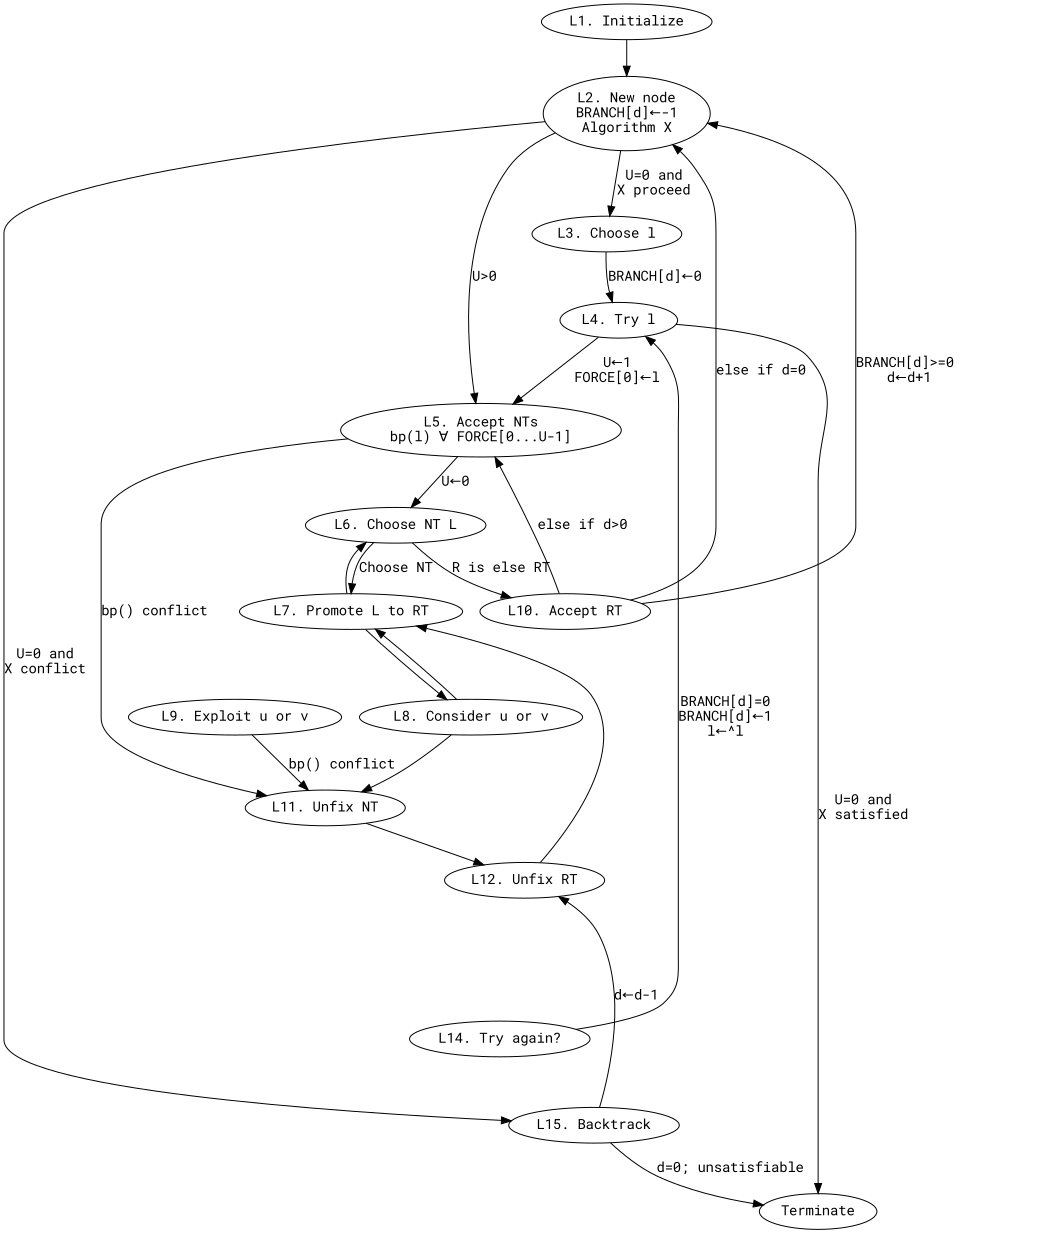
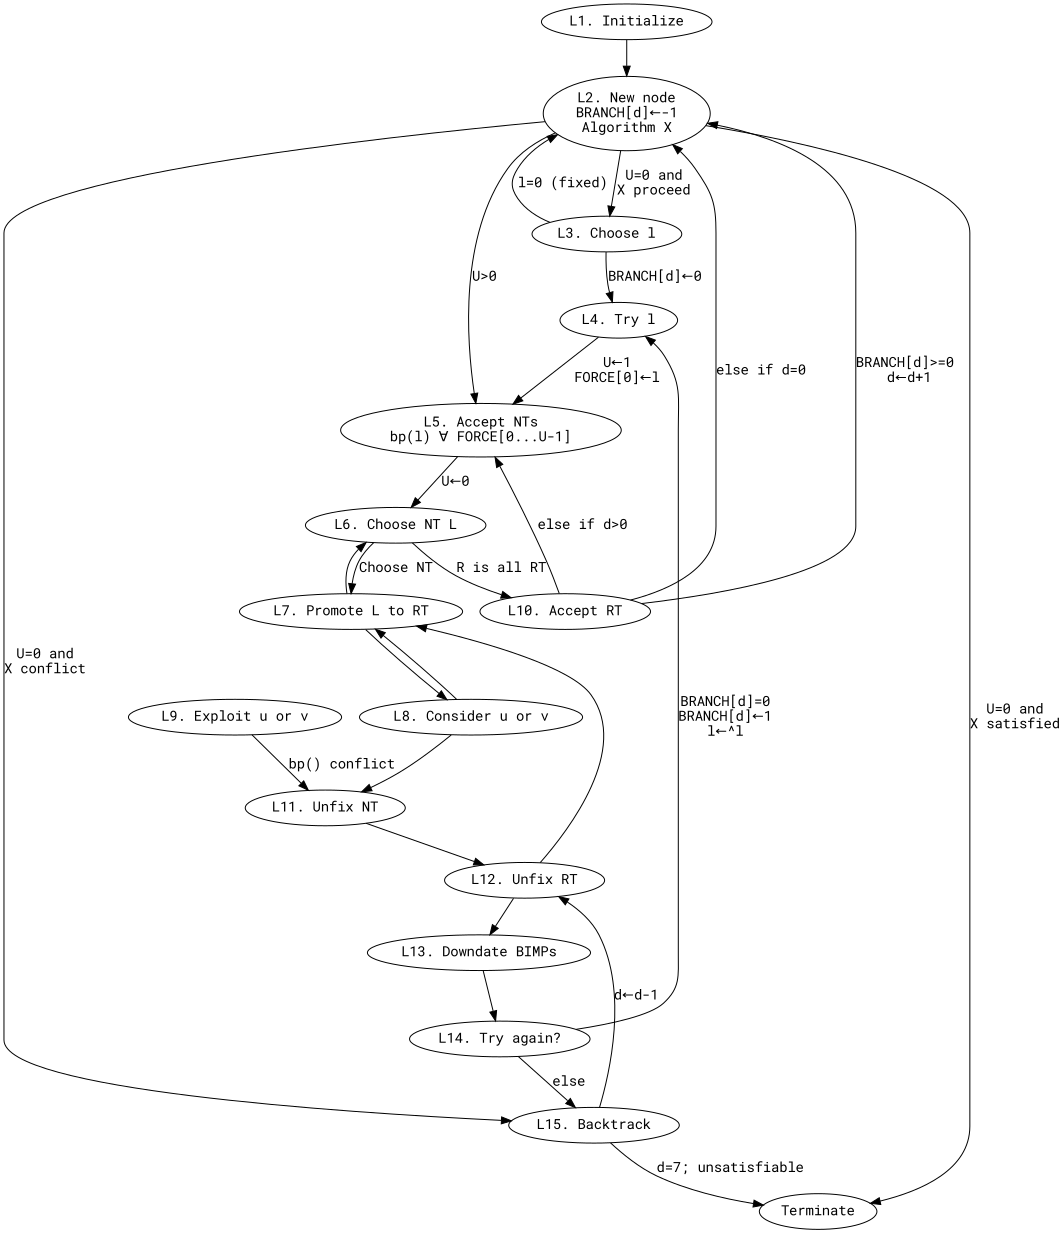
edge "L3. Choose l" -> "L2. New node BRANCH[d]←-1 Algorithm X": added, label "l=0 (fixed)"
edge "L6. Choose NT L" -> "L10. Accept RT": label "R is else RT" -> "R is all RT"
edge "L5. Accept NTs bp(l) ∀ FORCE[0...U-1]" -> "L11. Unfix NT": removed, label "bp() conflict"
edge "L4. Try l" -> "Terminate": now "L2. New node BRANCH[d]←-1 Algorithm X" -> "Terminate"
node "L13. Downdate BIMPs": added
edge "L14. Try again?" -> "L15. Backtrack": added, label "else"
edge "L15. Backtrack" -> "Terminate": label "d=0; unsatisfiable" -> "d=7; unsatisfiable"
